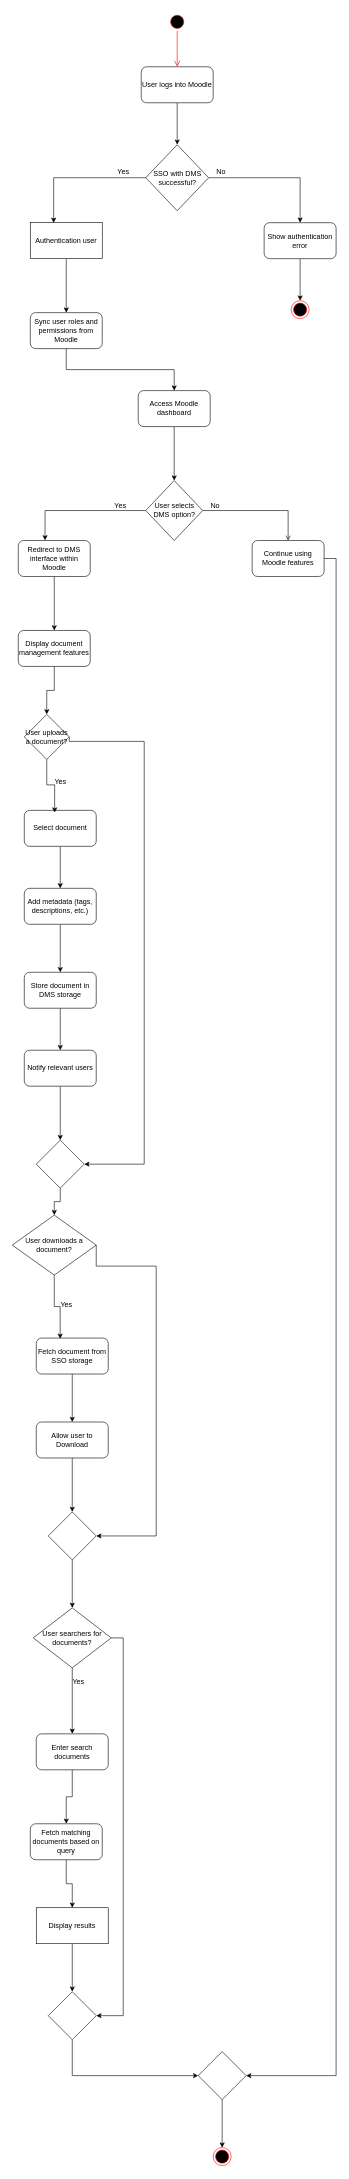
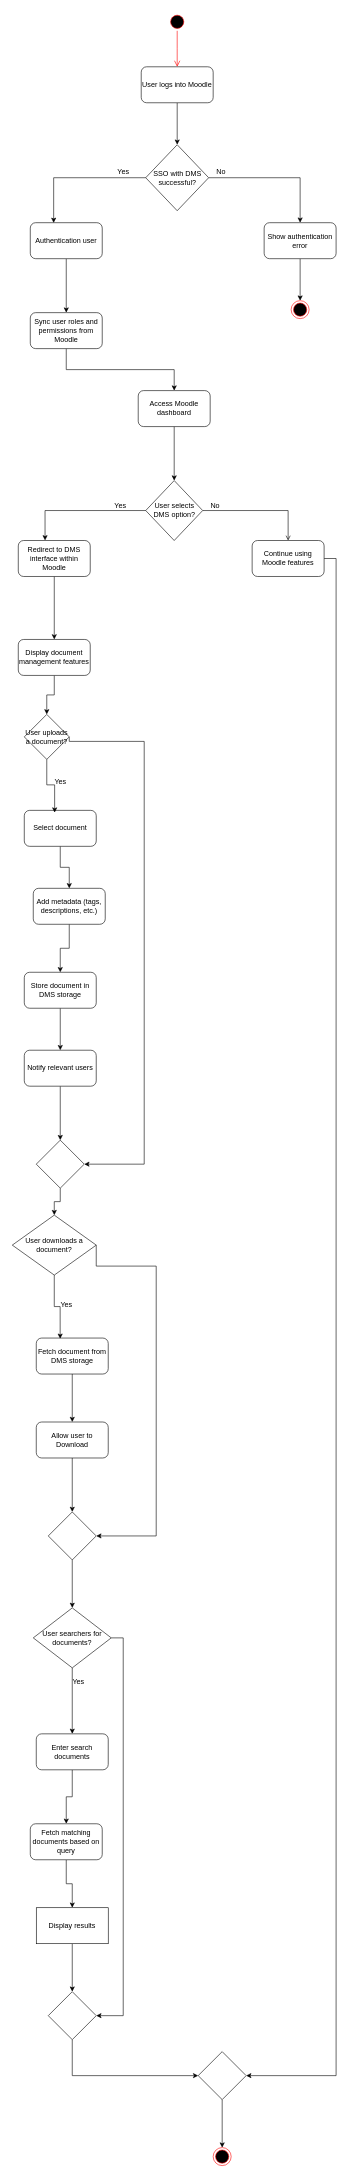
node "Authentication user": shape rectangle -> rounded rectangle
node "Display document management features": moved (54, 648) -> (54, 657)
node "Add metadata (tags, descriptions, etc.)": moved (60, 906) -> (69, 906)
node "Fetch document from SSO storage": label "Fetch document from SSO storage" -> "Fetch document from DMS storage"
